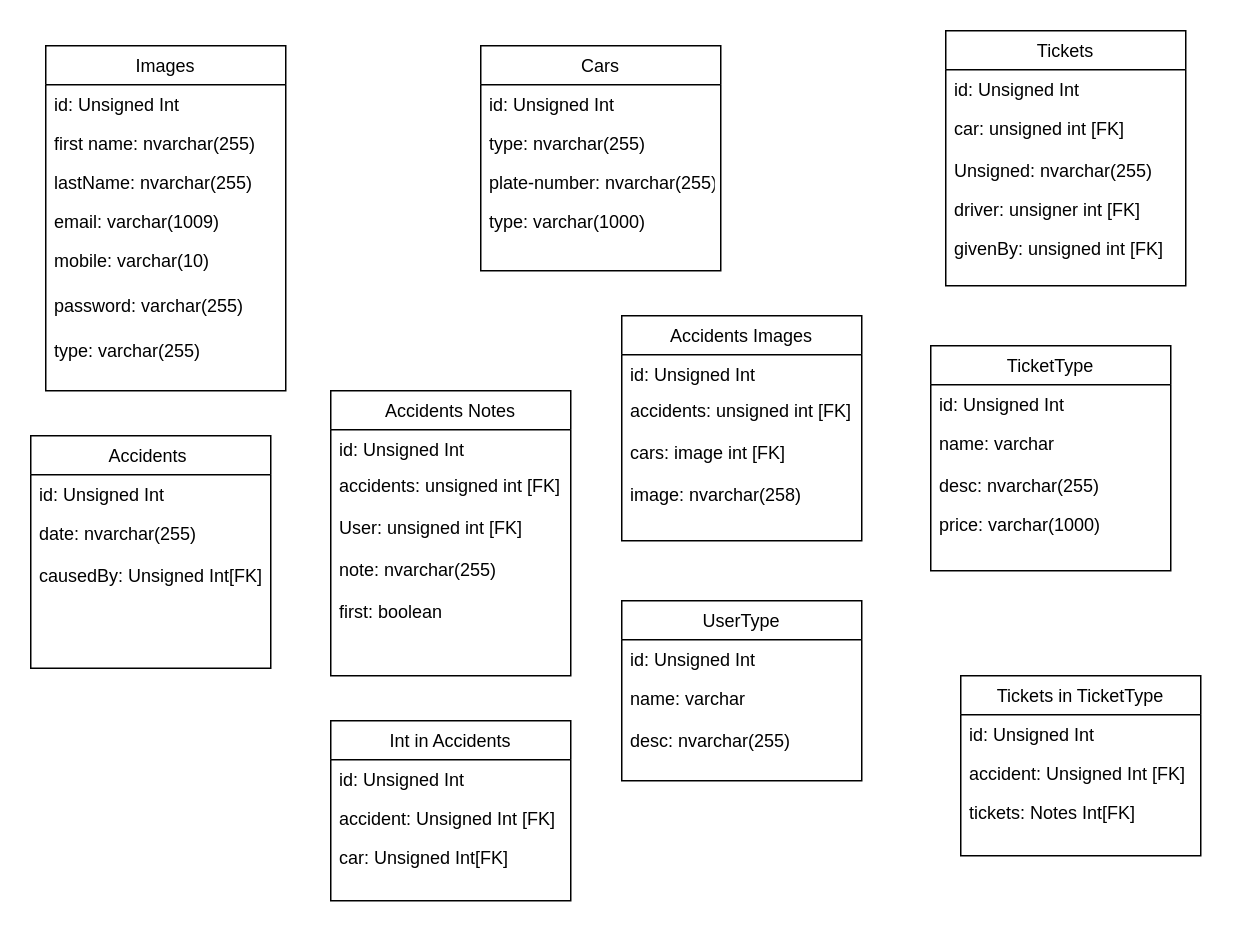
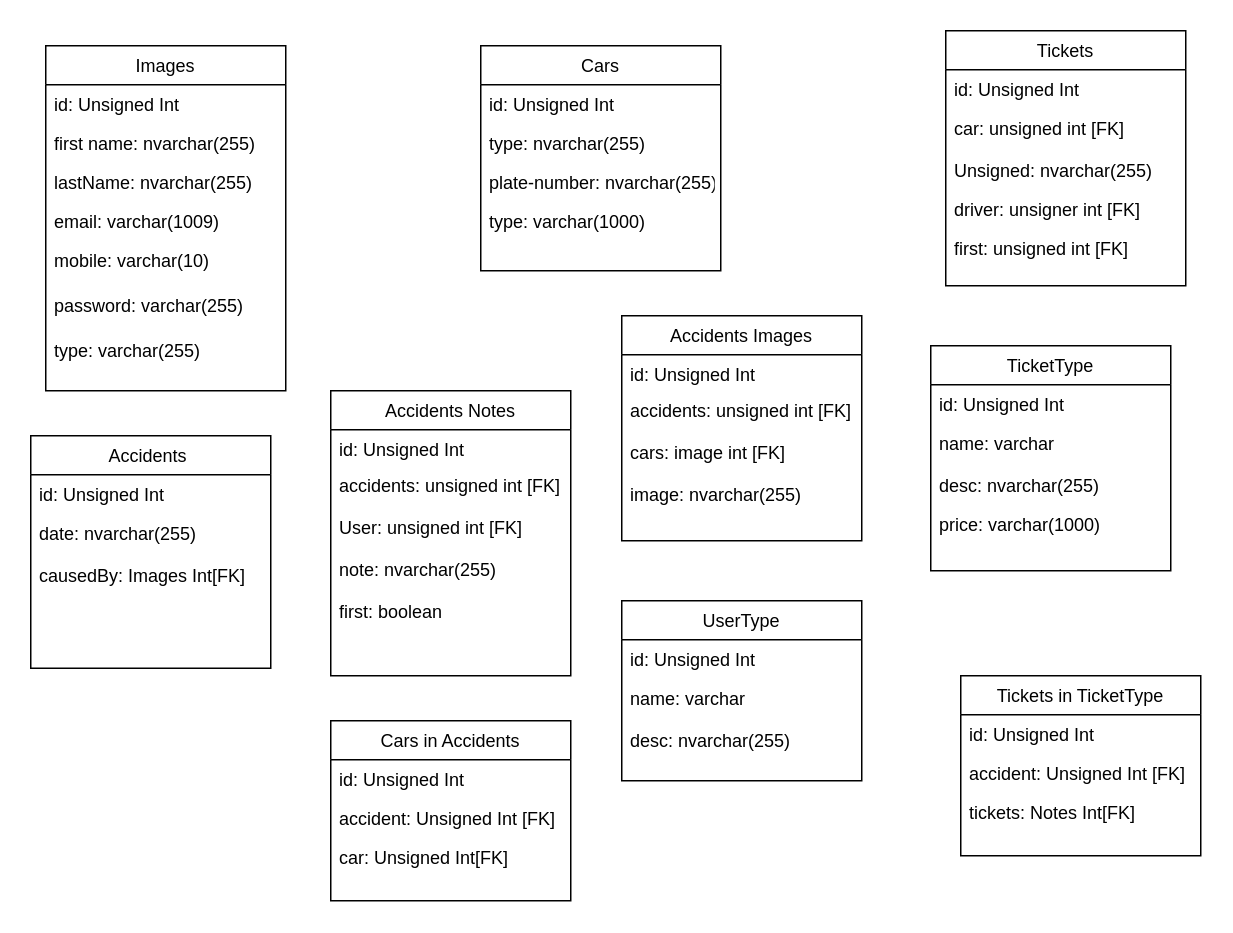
node "givenBy: unsigned int [FK]": label "givenBy: unsigned int [FK]" -> "first: unsigned int [FK]"
node "image: nvarchar(258)": label "image: nvarchar(258)" -> "image: nvarchar(255)"
node "causedBy: Unsigned Int[FK]": label "causedBy: Unsigned Int[FK]" -> "causedBy: Images Int[FK]"
node "Int in Accidents": label "Int in Accidents" -> "Cars in Accidents"
